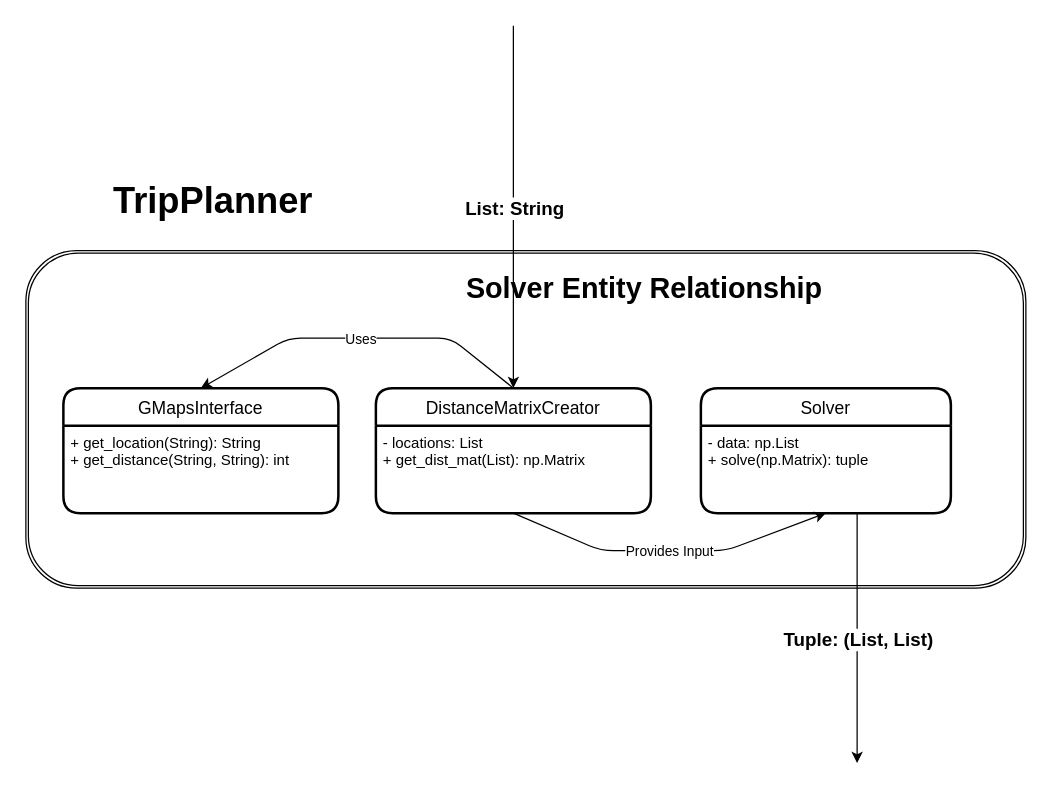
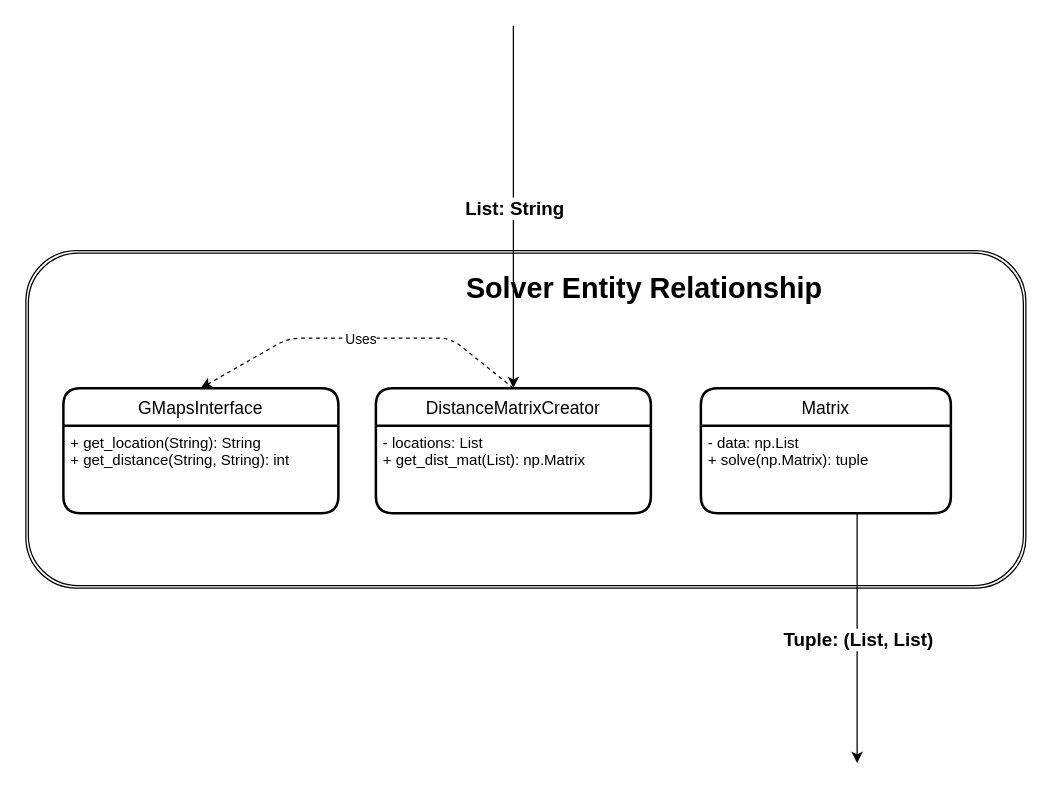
node "TripPlanner": removed
edge "DistanceMatrixCreator" -> "GMapsInterface": style solid -> dashed
node "Solver": label "Solver" -> "Matrix"
edge "- locations: List + get_dist_mat(List): np.Matrix" -> "- data: np.List + solve(np.Matrix): tuple": removed, label "Provides Input"
